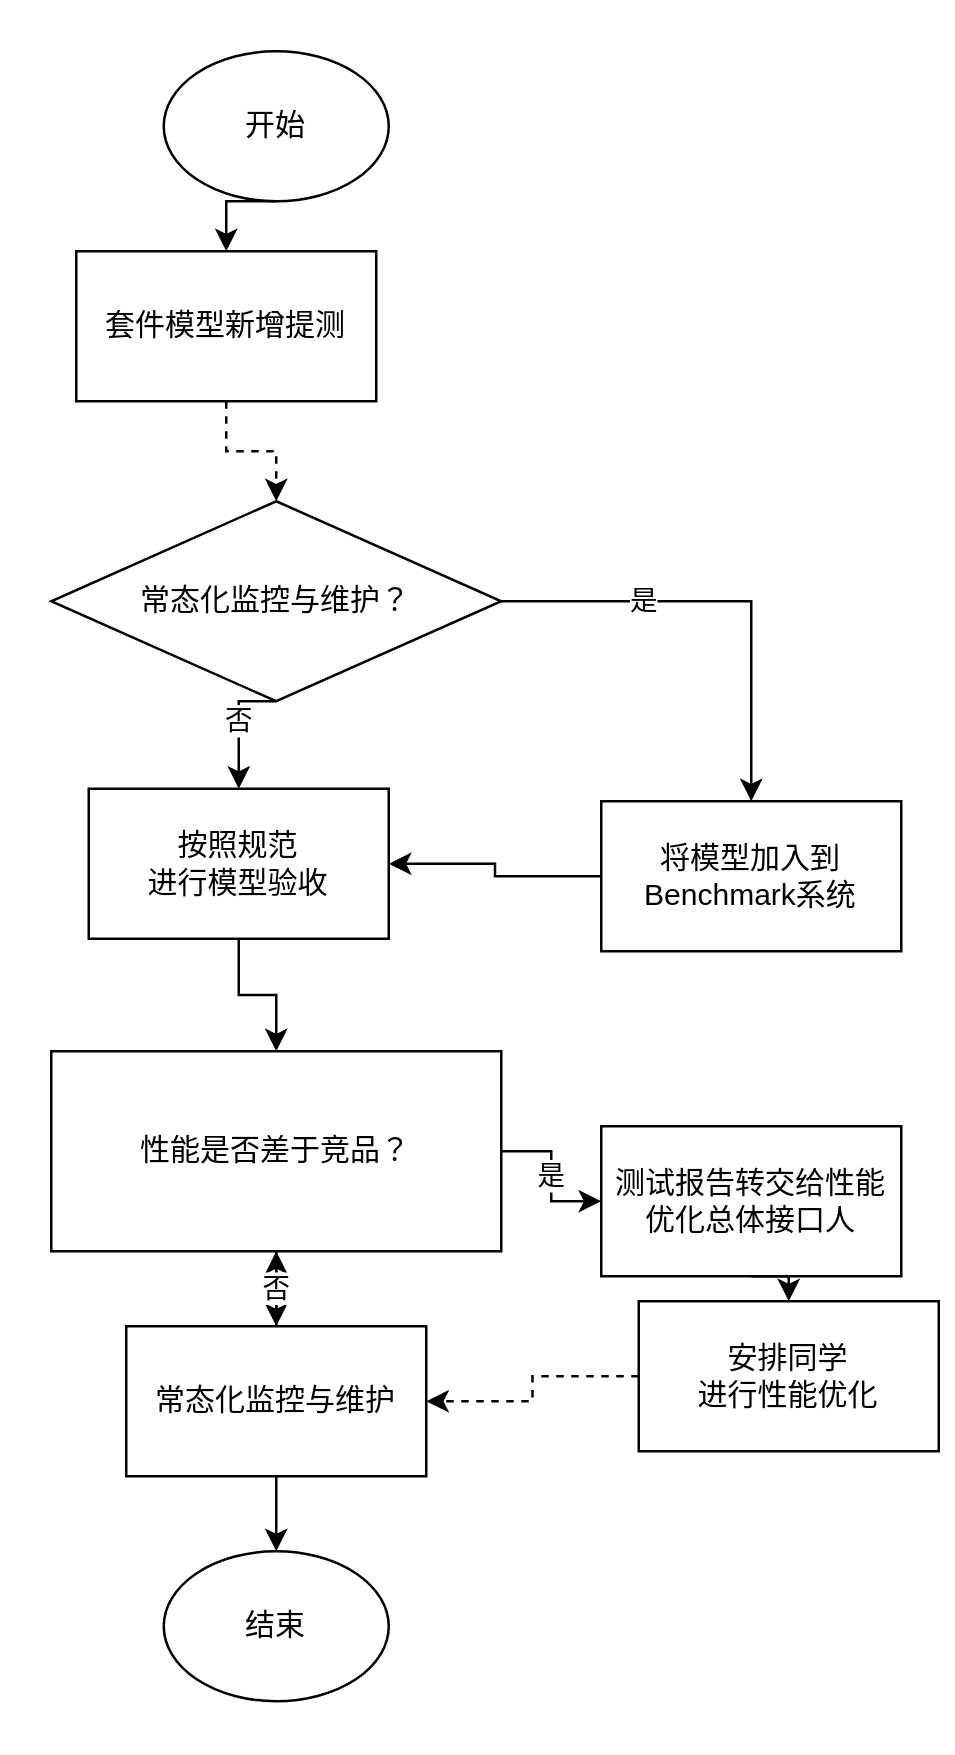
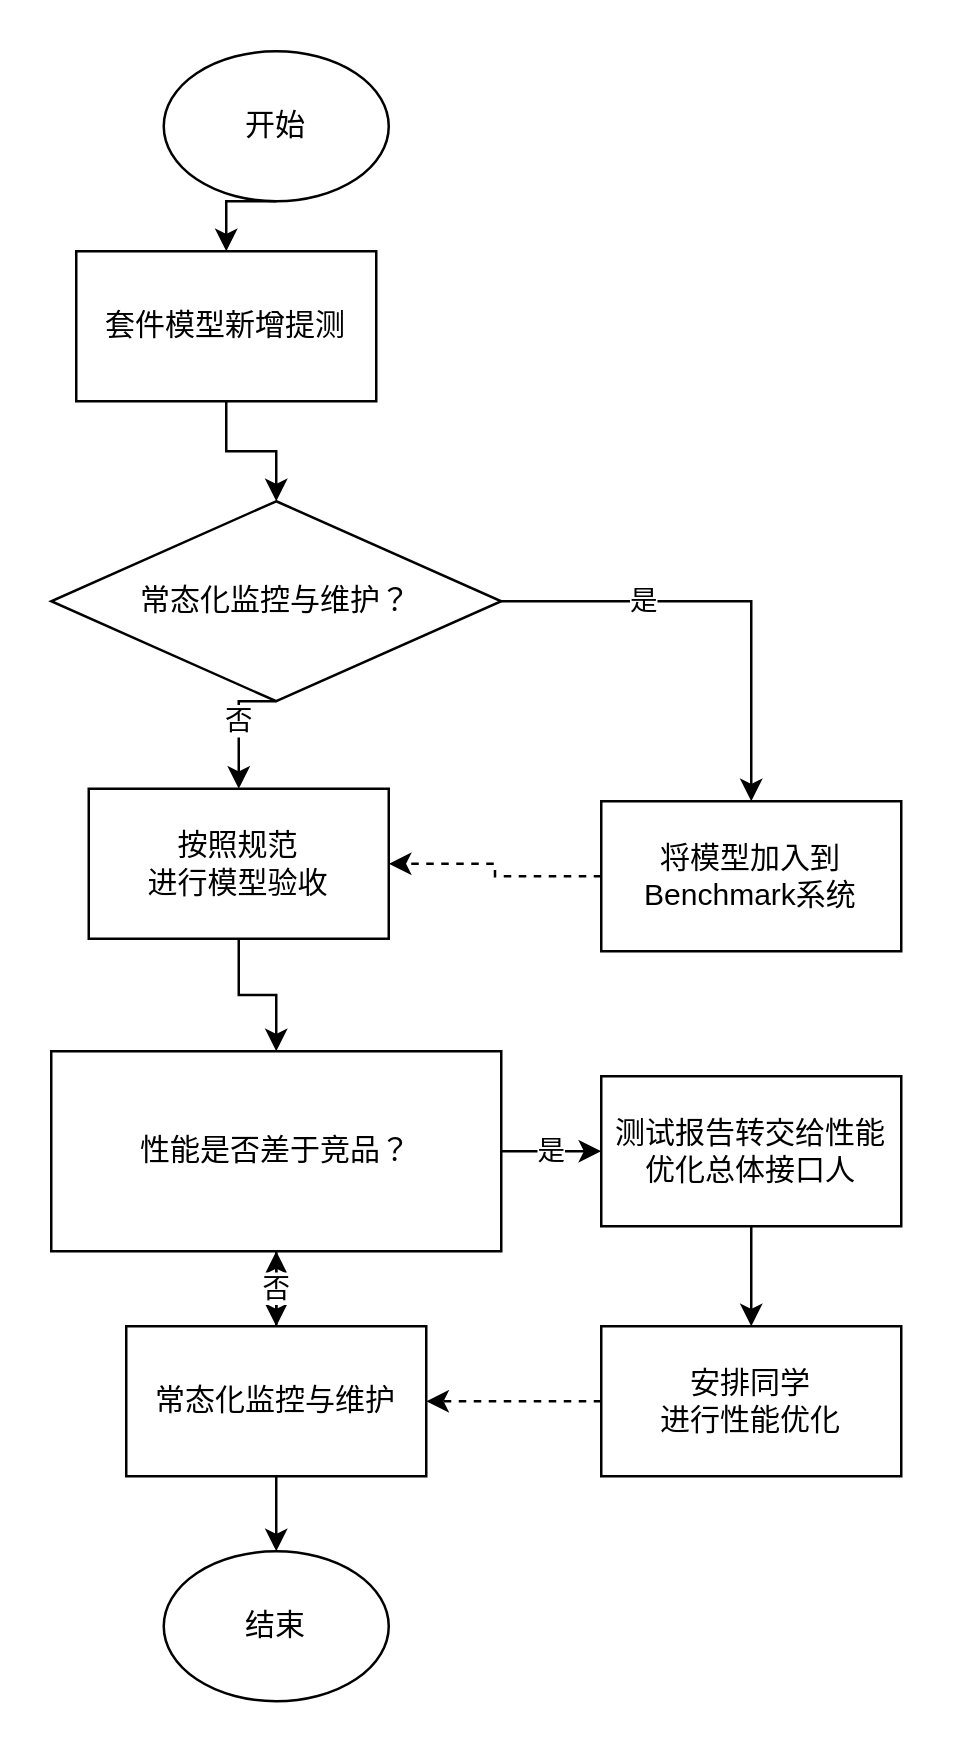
edge "套件模型新增提测" -> "常态化监控与维护？": style dashed -> solid
edge "将模型加入到Benchmark系统" -> "按照规范 进行模型验收": style solid -> dashed
node "测试报告转交给性能优化总体接口人": moved (751, 1201) -> (751, 1151)
node "安排同学 进行性能优化": moved (789, 1376) -> (751, 1401)
